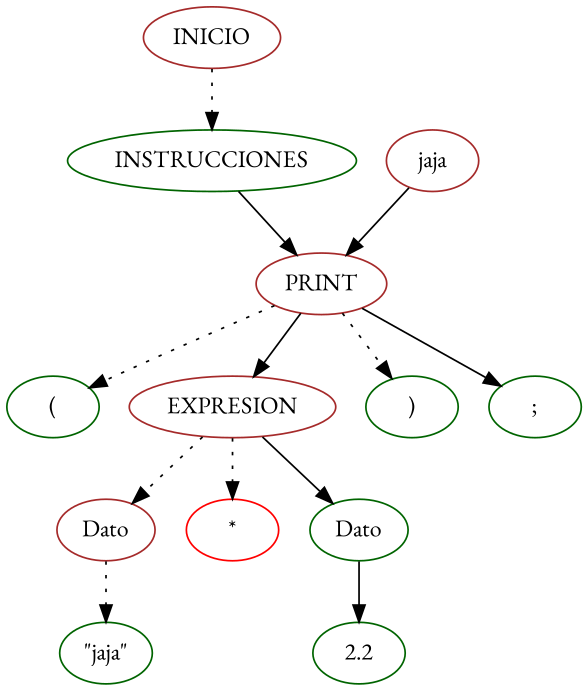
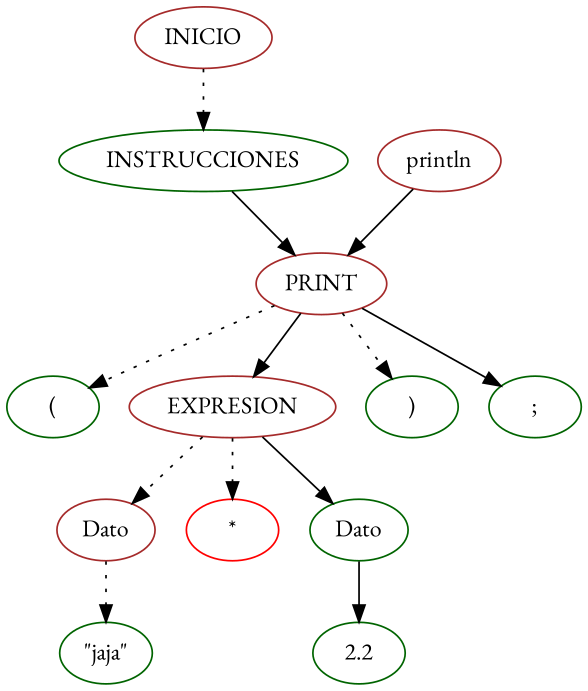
node "jaja": label "jaja" -> "println"
